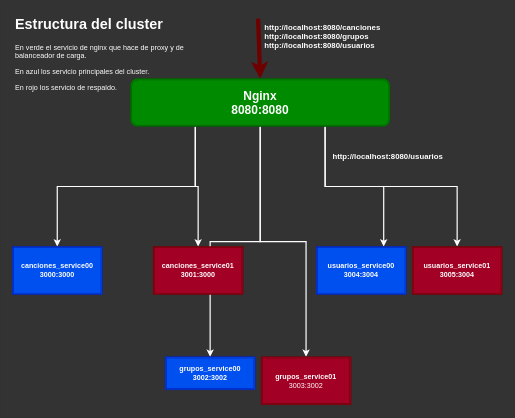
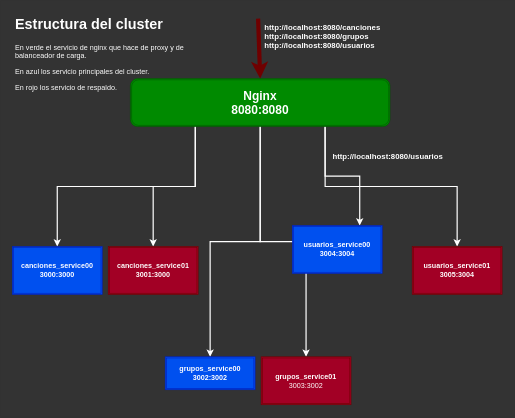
node "canciones_service01 3001:3000": moved (198, 270) -> (153, 270)
node "usuarios_service00 3004:3004": moved (362, 270) -> (338, 249)
